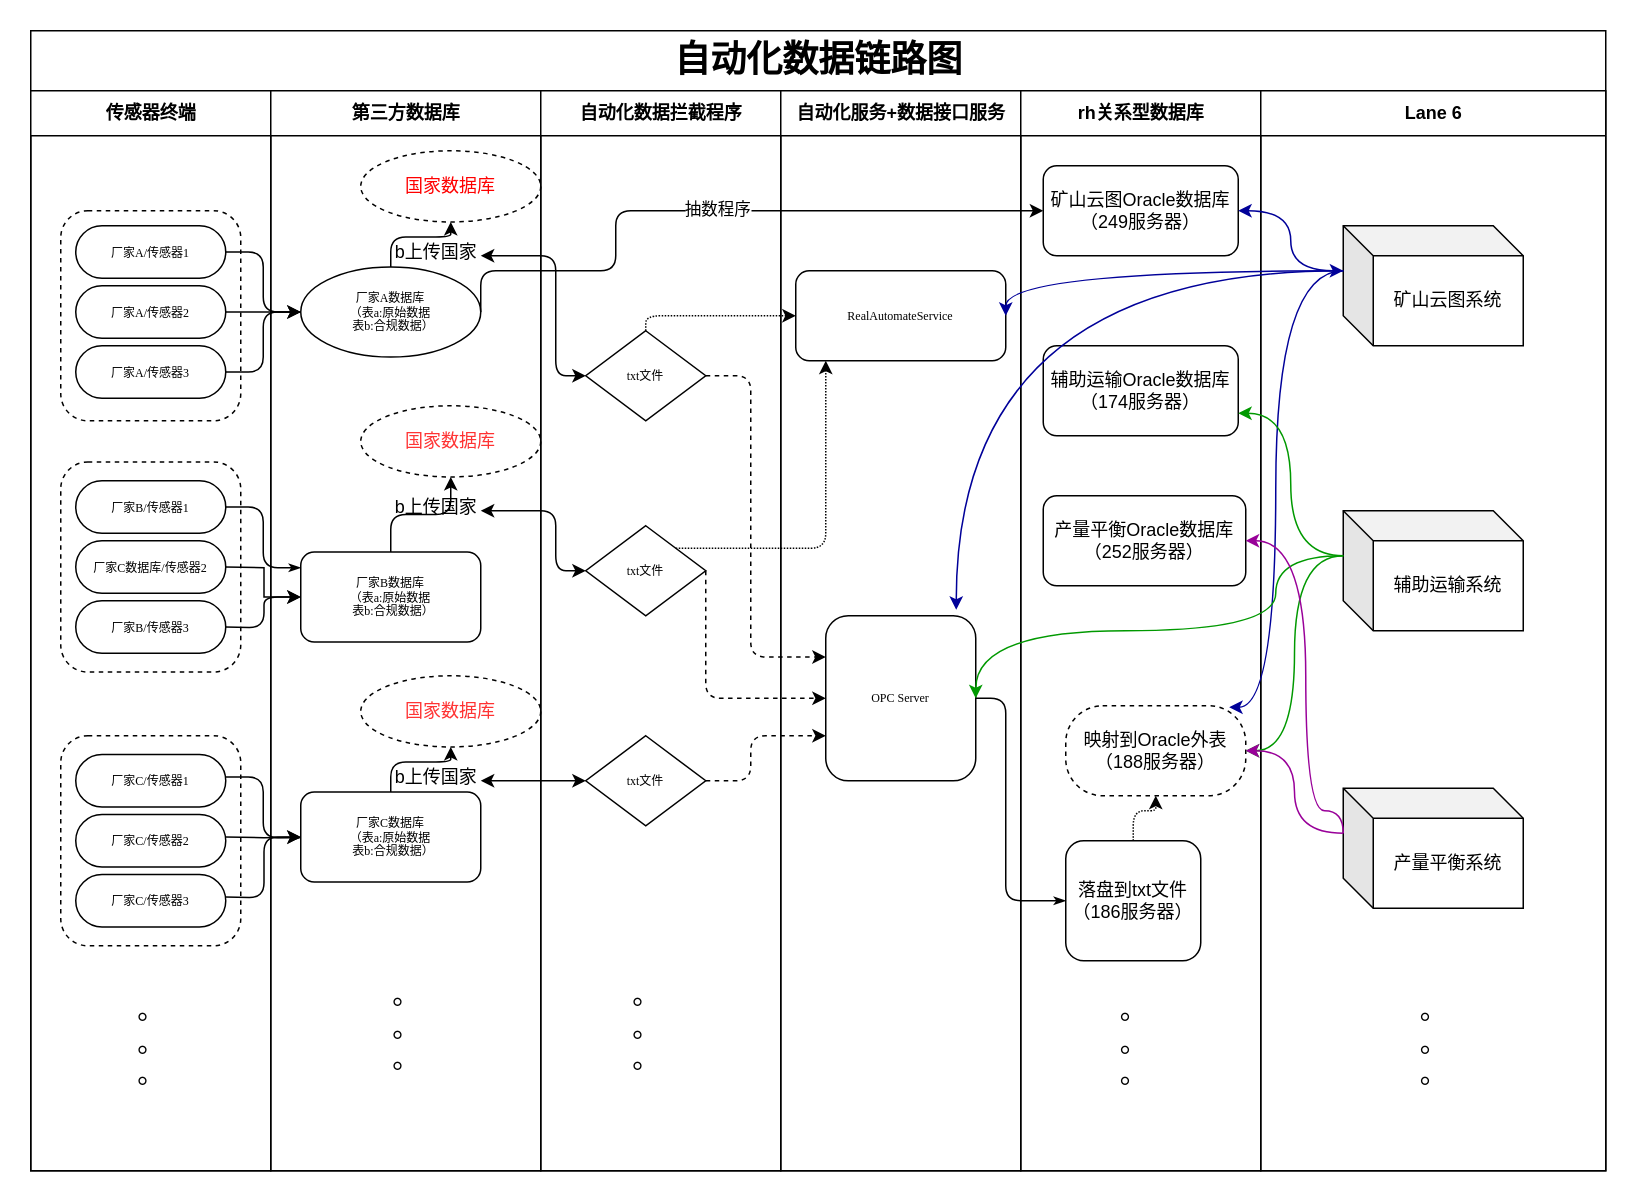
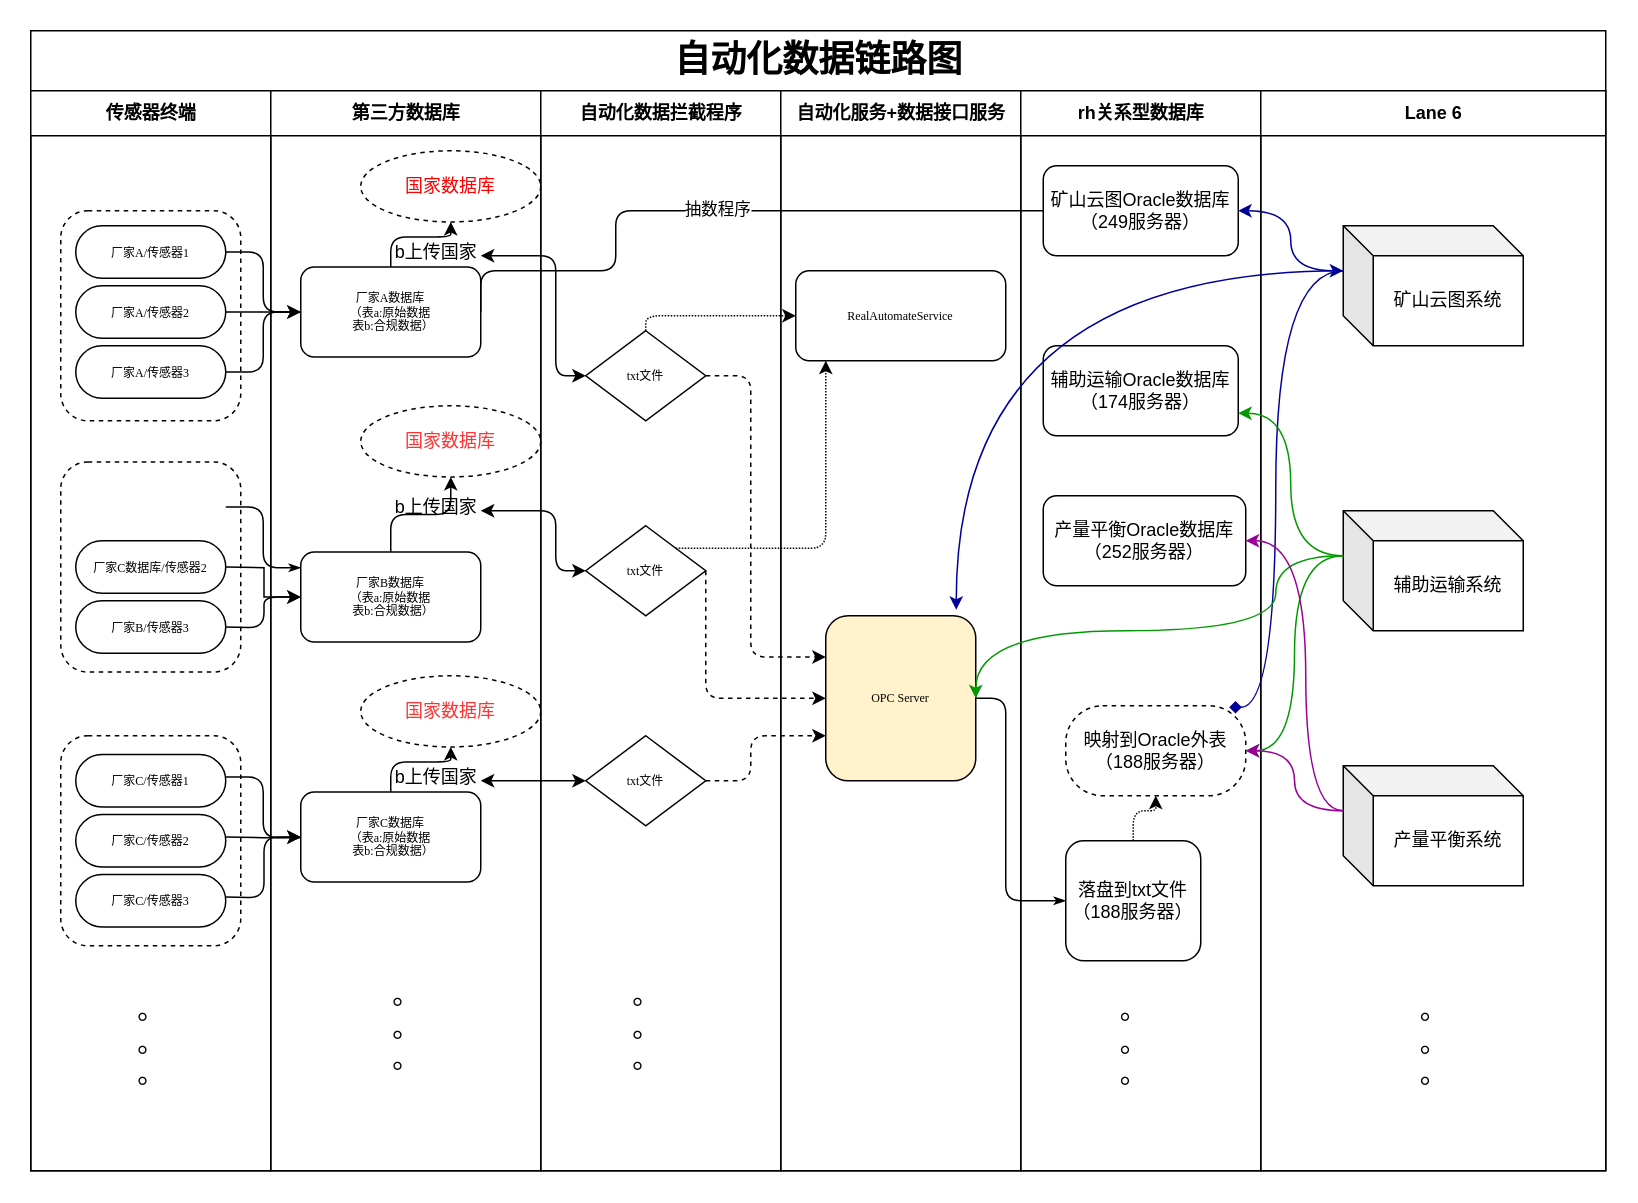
edge "厂家A数据库 （表a:原始数据 表b:合规数据）" -> "矿山云图Oracle数据库 （249服务器）": arrowhead classic -> none
edge "矿山云图系统" -> "RealAutomateService": removed
node "厂家A数据库 （表a:原始数据 表b:合规数据）": shape ellipse -> rounded rectangle
node "厂家B/传感器1": removed
node "OPC Server": fillcolor #ffffff -> #fff2cc
edge "矿山云图系统" -> "映射到Oracle外表 （188服务器）": arrowhead classic -> diamond
node "产量平衡系统": moved (1433, 848) -> (1433, 826)
node "落盘到txt文件 （186服务器）": label "落盘到txt文件 （186服务器）" -> "落盘到txt文件 （188服务器）"
